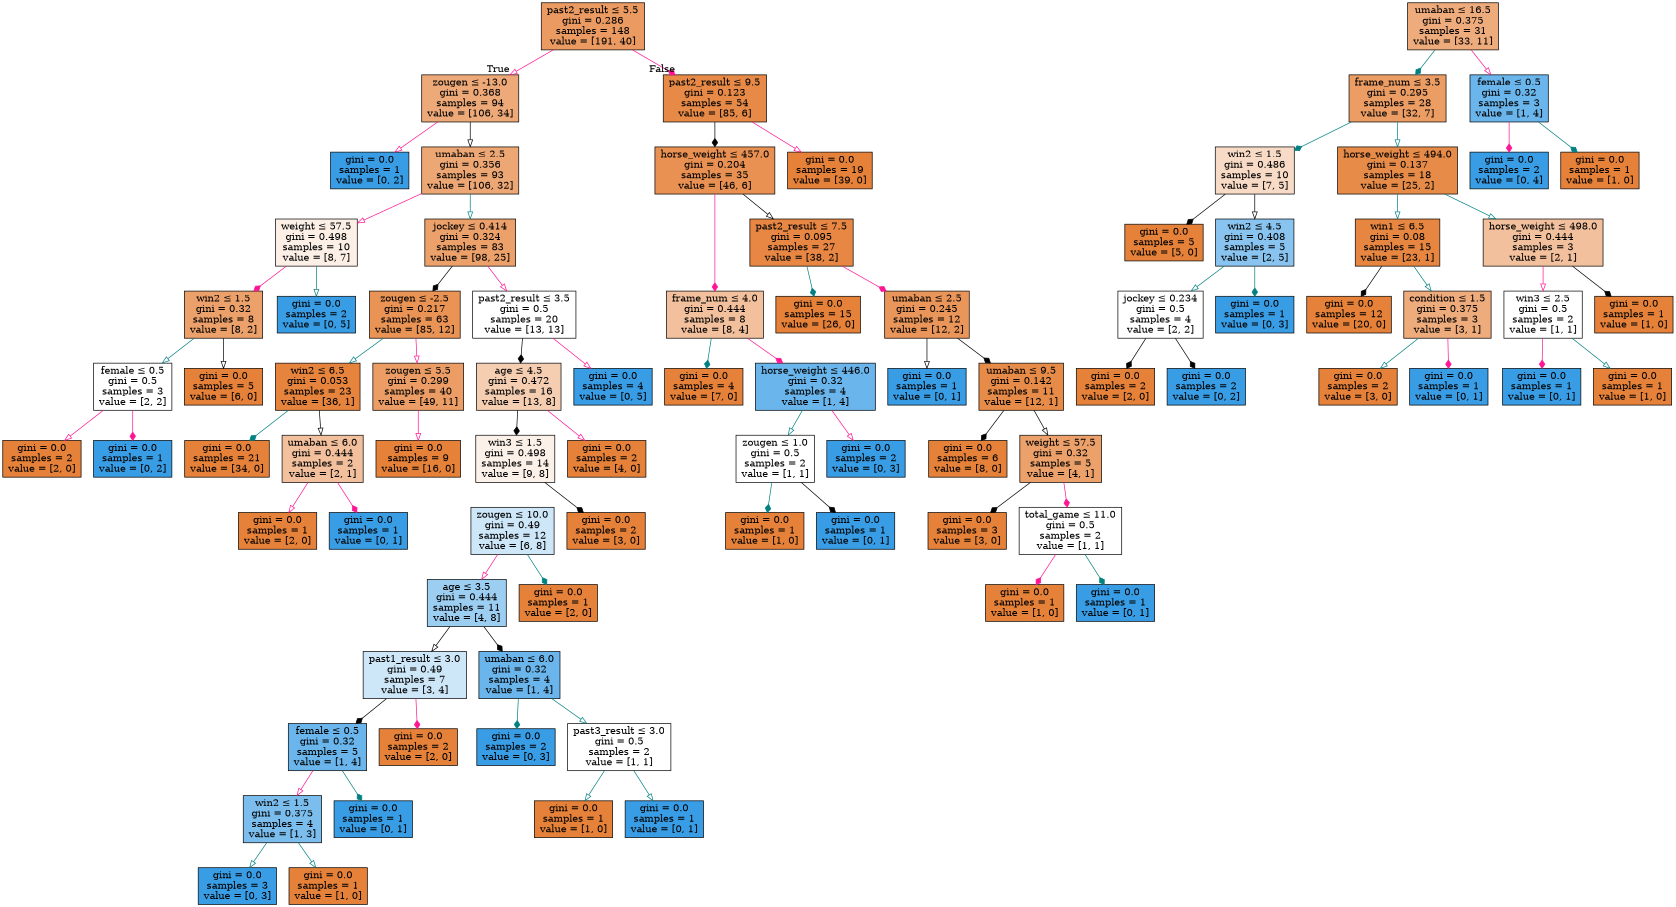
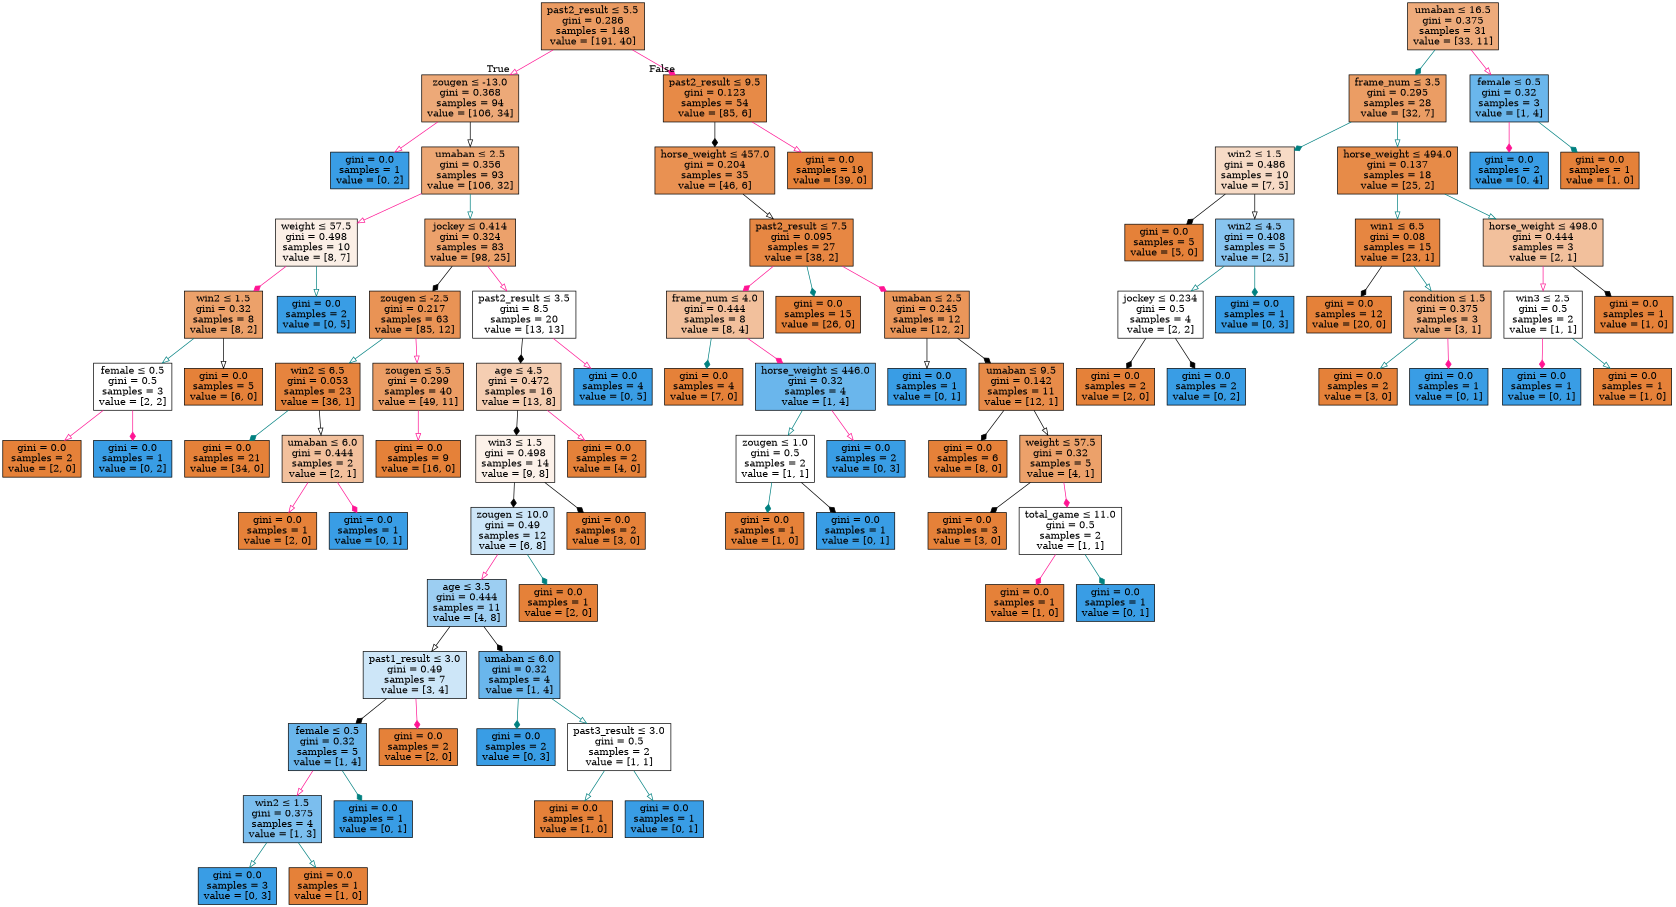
edge "horse_weight ≤ 457.0" -> "frame_num ≤ 4.0": now "past2_result ≤ 7.5" -> "frame_num ≤ 4.0"
node "past2_result ≤ 3.5": text "gini = 0.5" -> "gini = 8.5"
edge "win3 ≤ 1.5" -> "zougen ≤ 10.0": added
